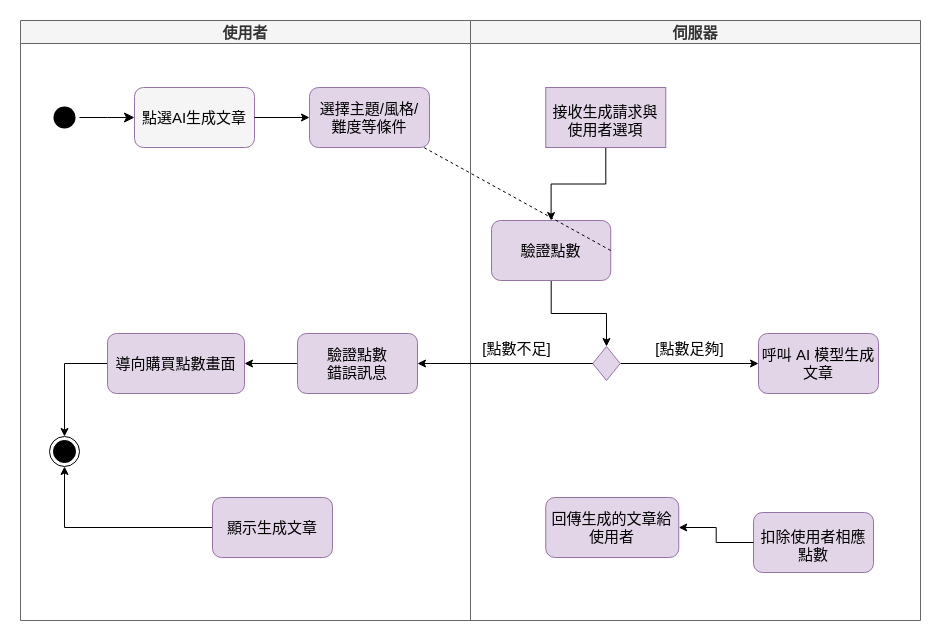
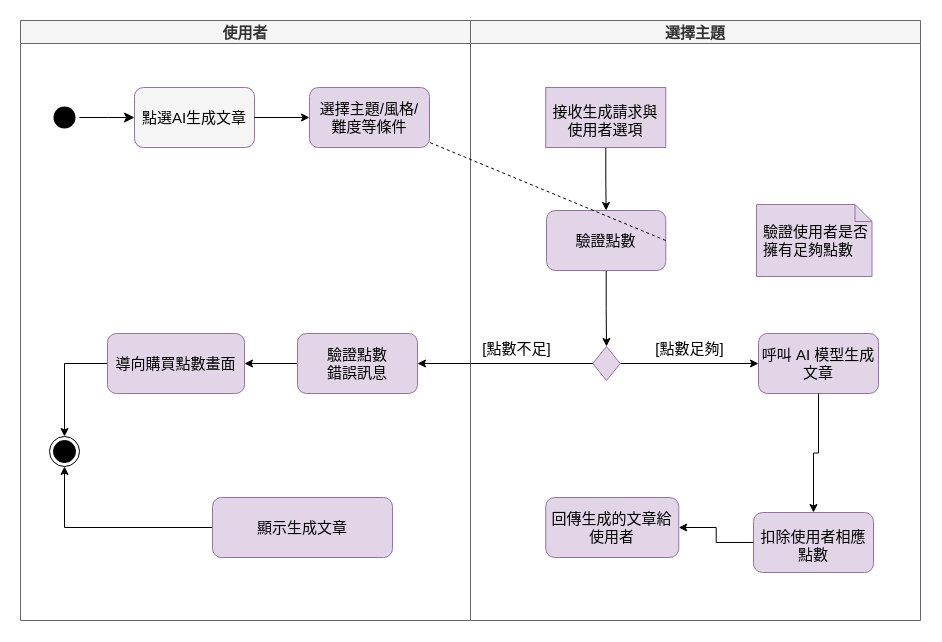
node "伺服器": label "伺服器" -> "選擇主題"
node "驗證使用者是否擁有足夠點數": added
node "驗證點數": moved (551, 251) -> (606, 241)
edge "呼叫 AI 模型生成文章" -> "扣除使用者相應點數": added
node "顯示生成文章": size 120x60 -> 180x60
